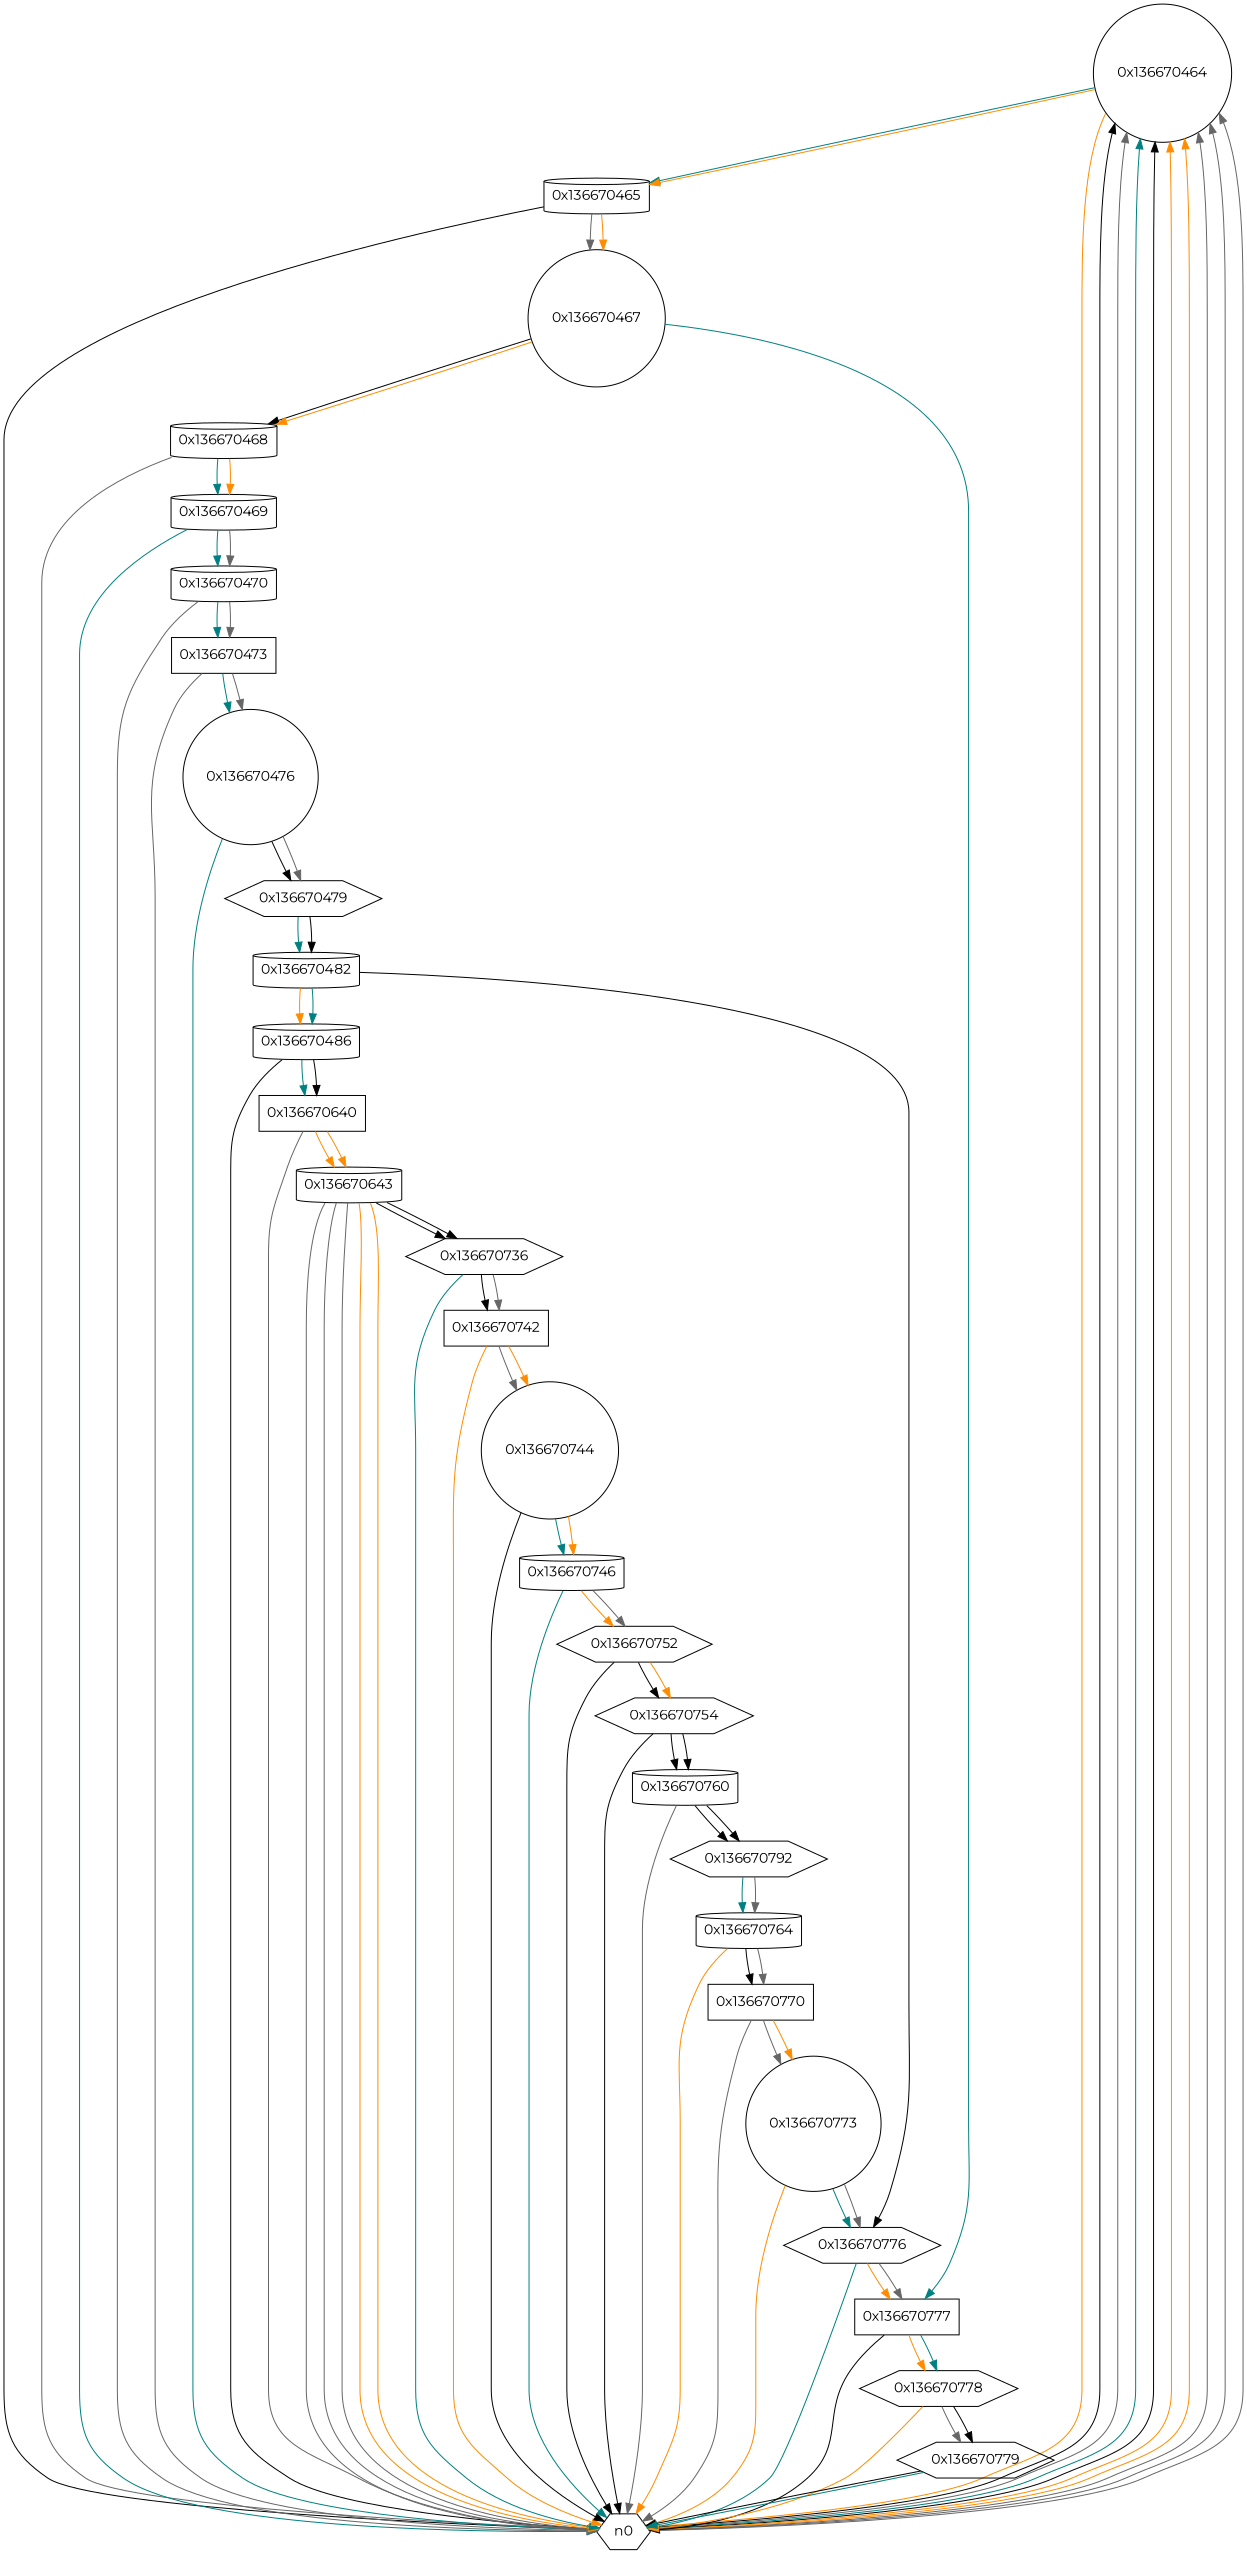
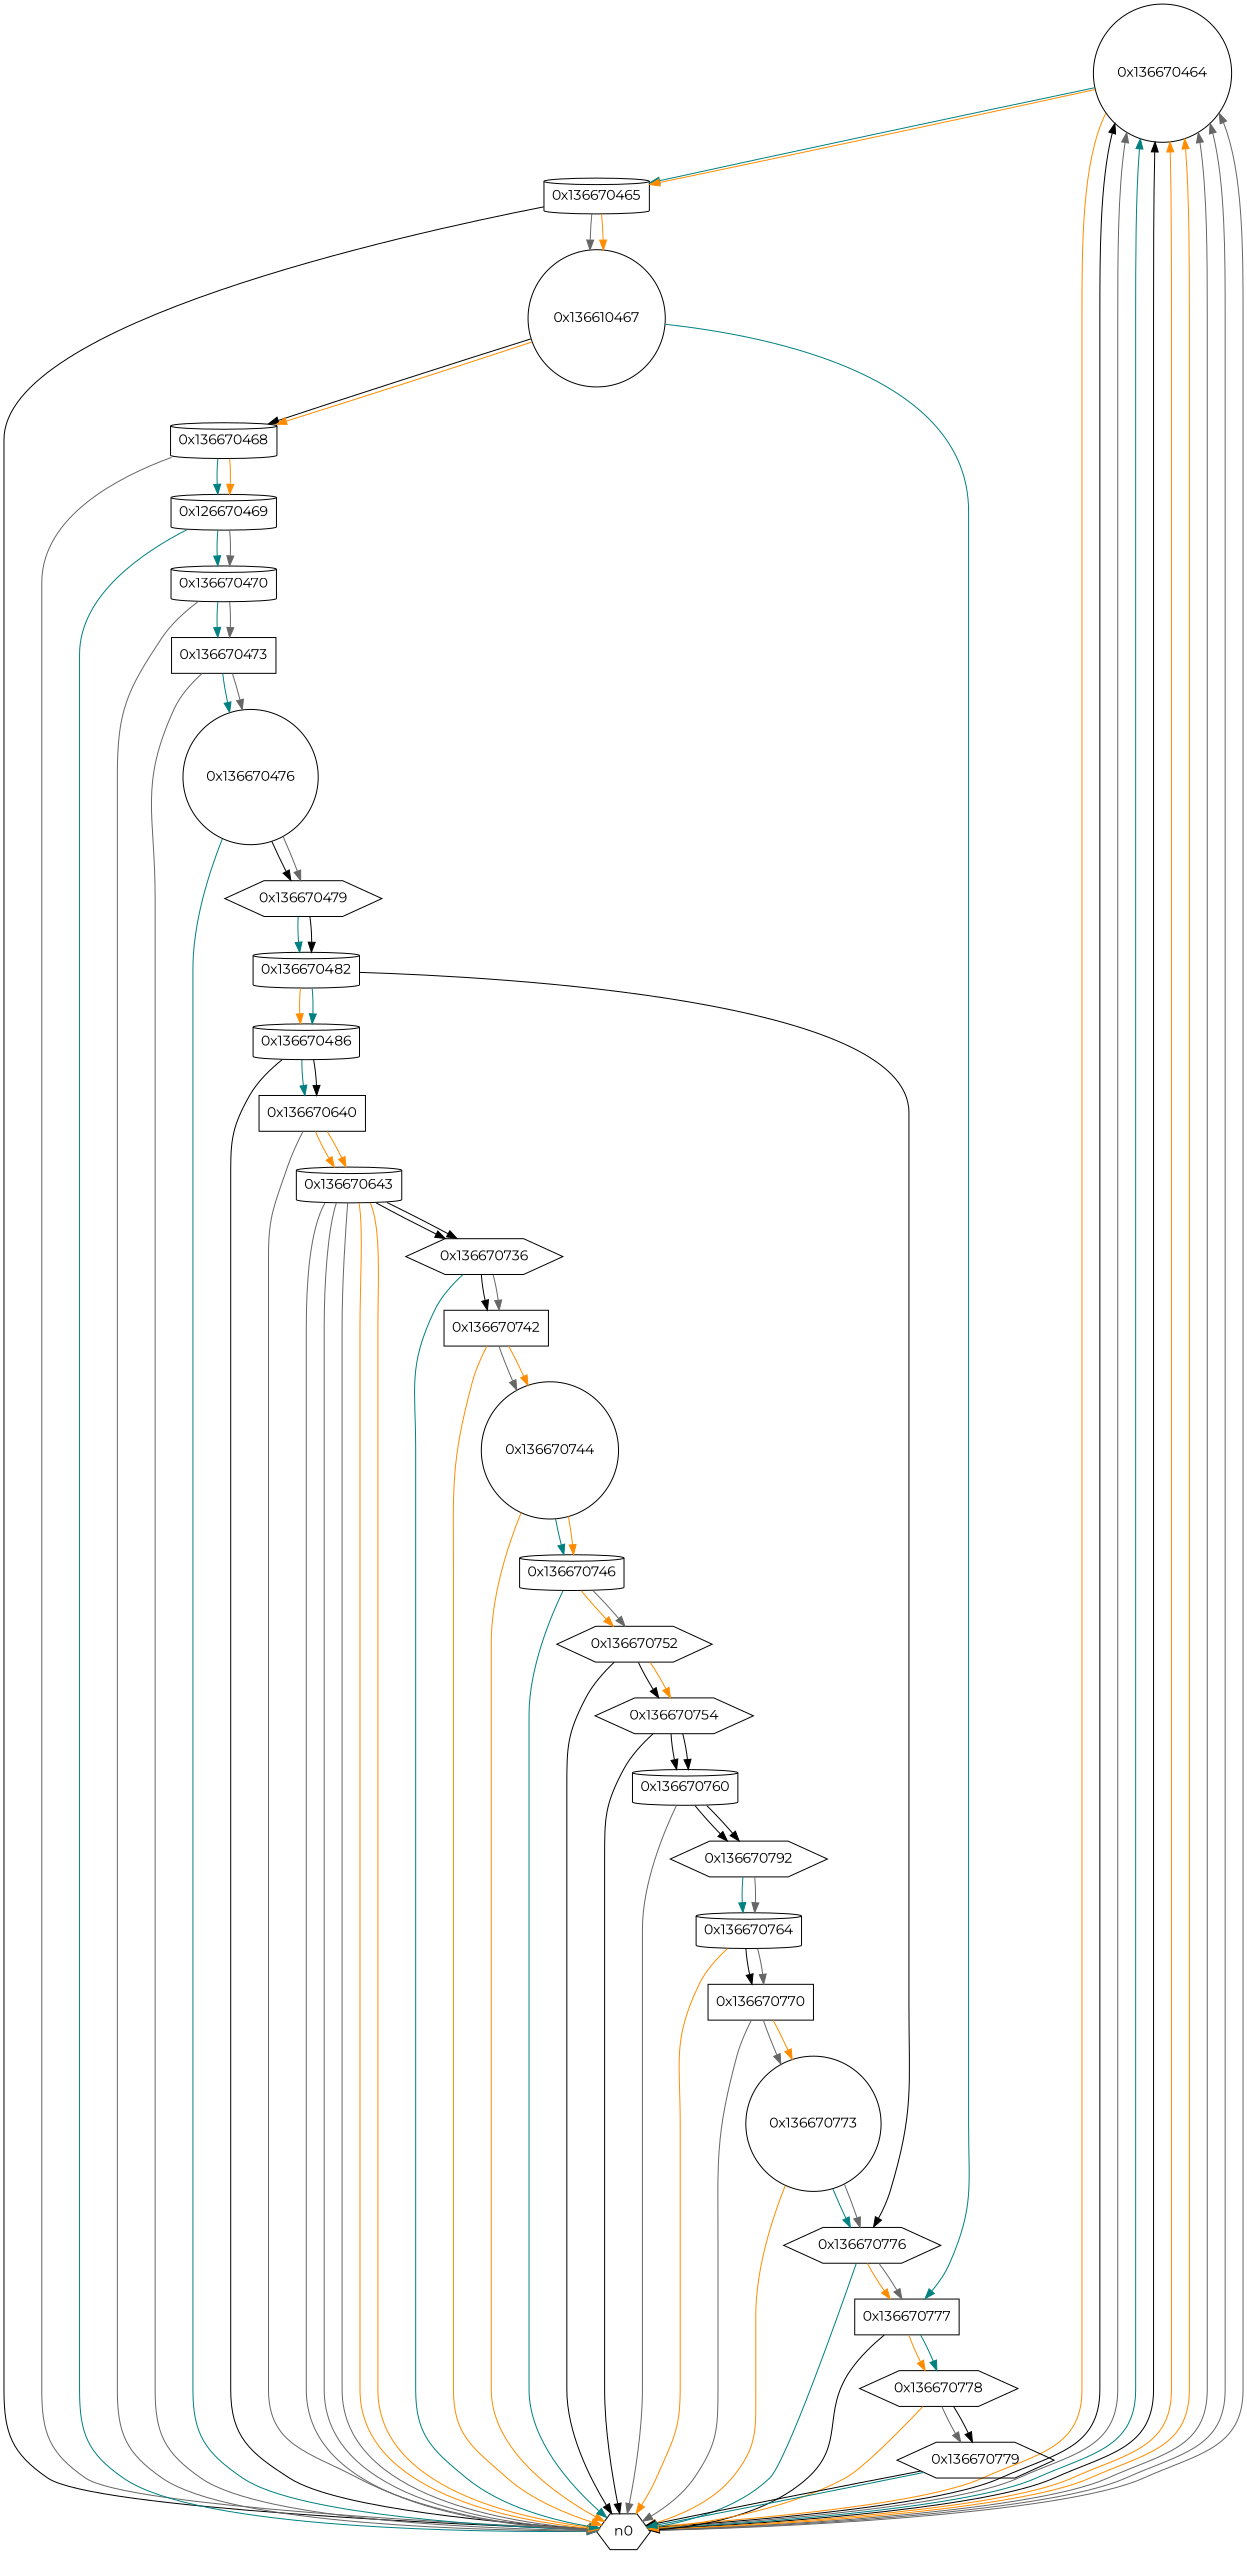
node "0x136670467": label "0x136670467" -> "0x136610467"
node "0x136670469": label "0x136670469" -> "0x126670469"
edge "0x136670744" -> "n0": color black -> darkorange
